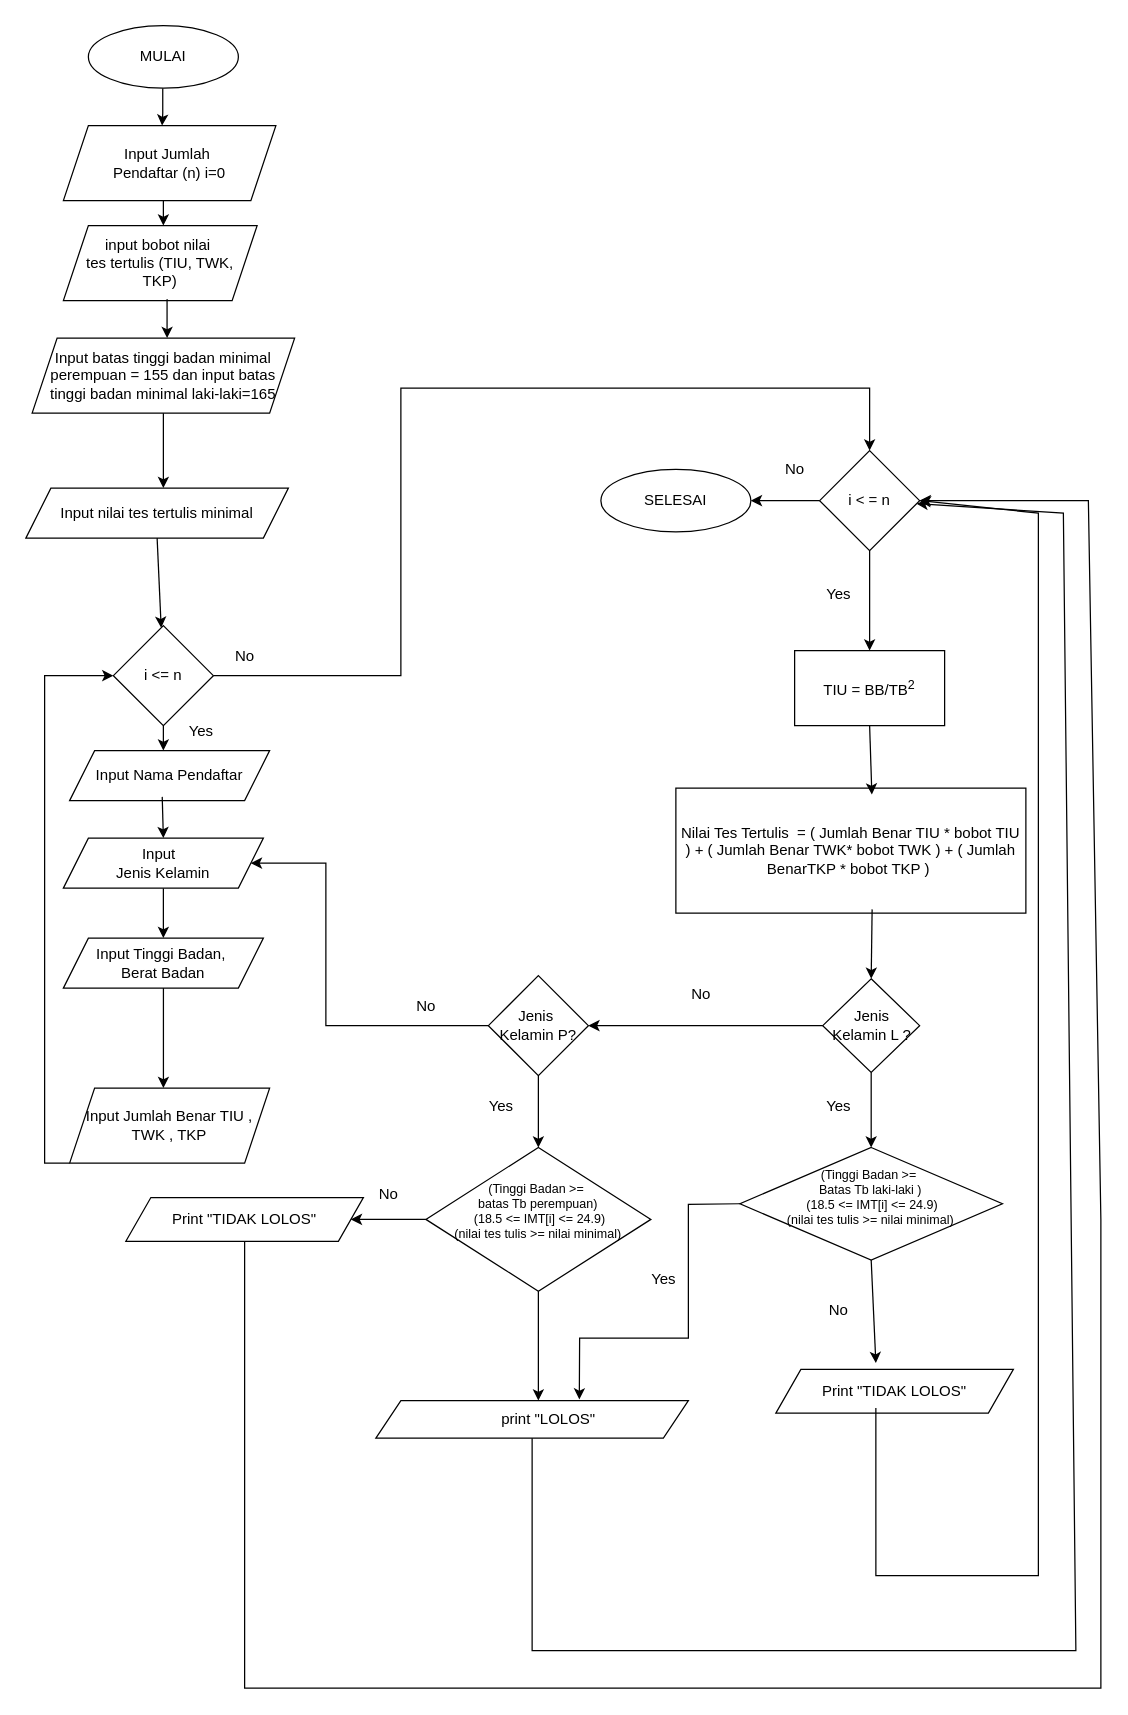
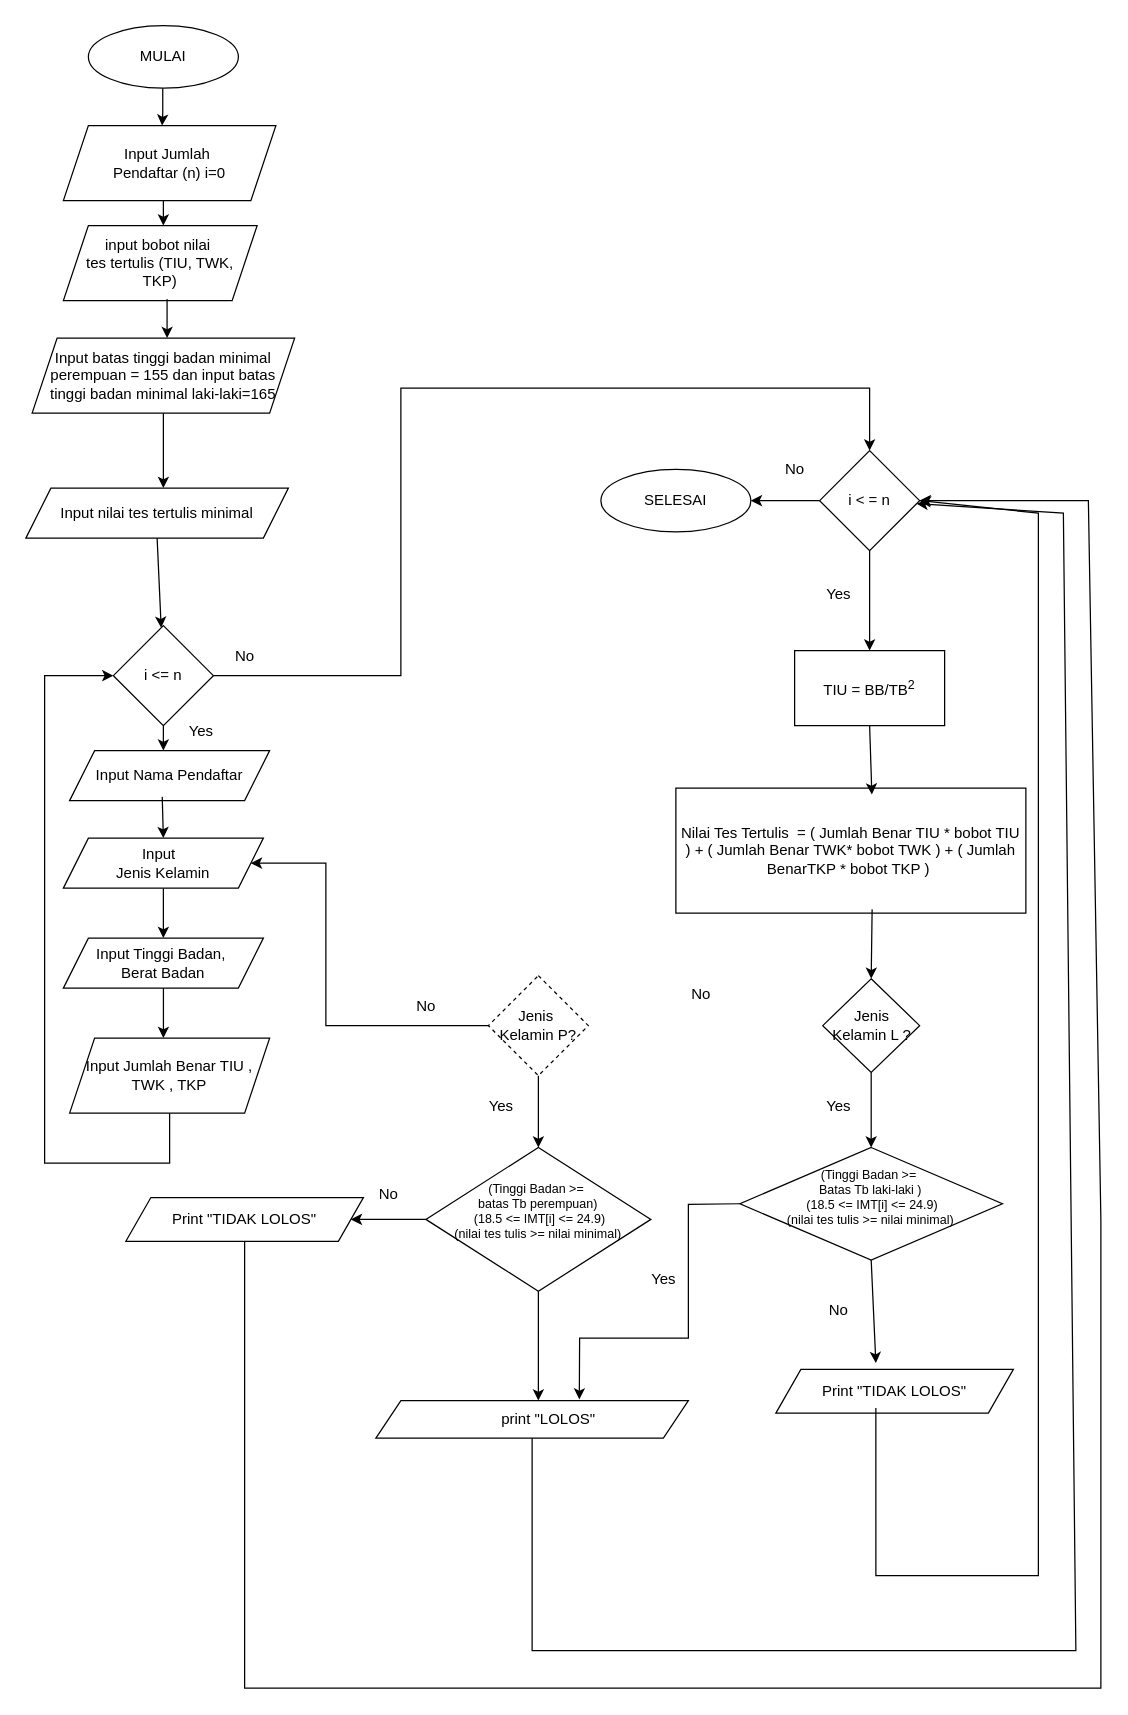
node "Jenis Kelamin P?": style solid -> dashed
edge "Jenis Kelamin L ?" -> "Jenis Kelamin P?": removed
node "Input Jumlah Benar TIU , TWK , TKP": moved (169, 1126) -> (169, 1076)
